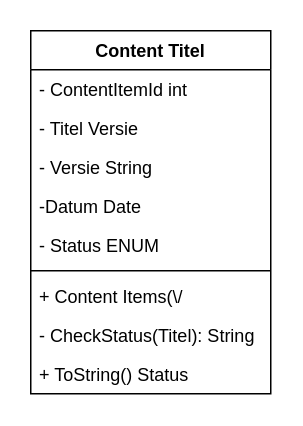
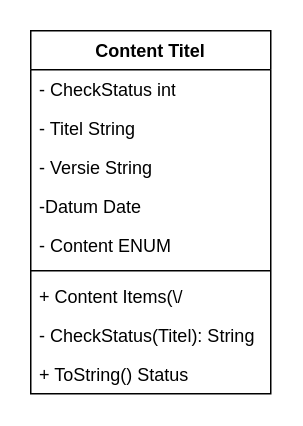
node "- ContentItemId int": label "- ContentItemId int" -> "- CheckStatus int"
node "- Titel Versie": label "- Titel Versie" -> "- Titel String"
node "- Status ENUM": label "- Status ENUM" -> "- Content ENUM"
